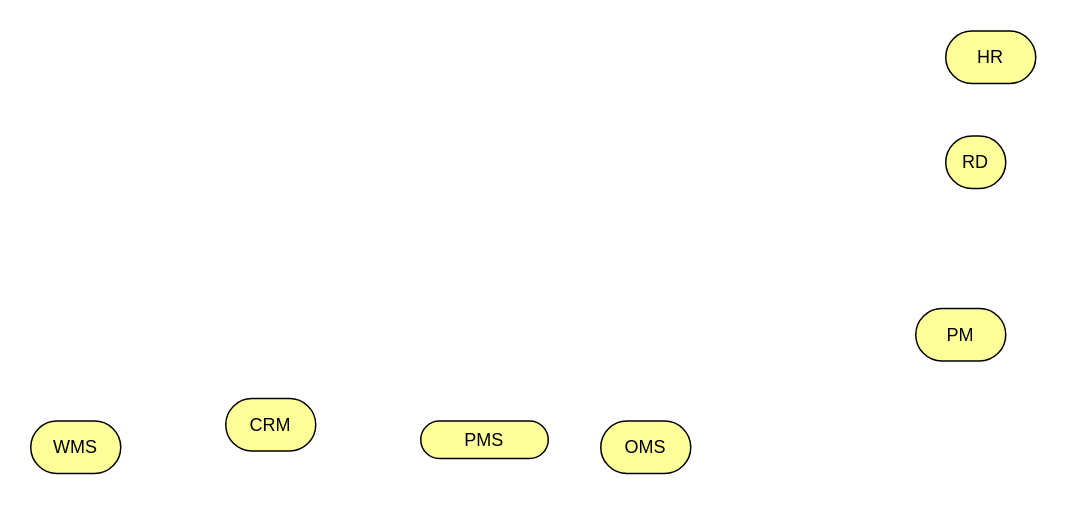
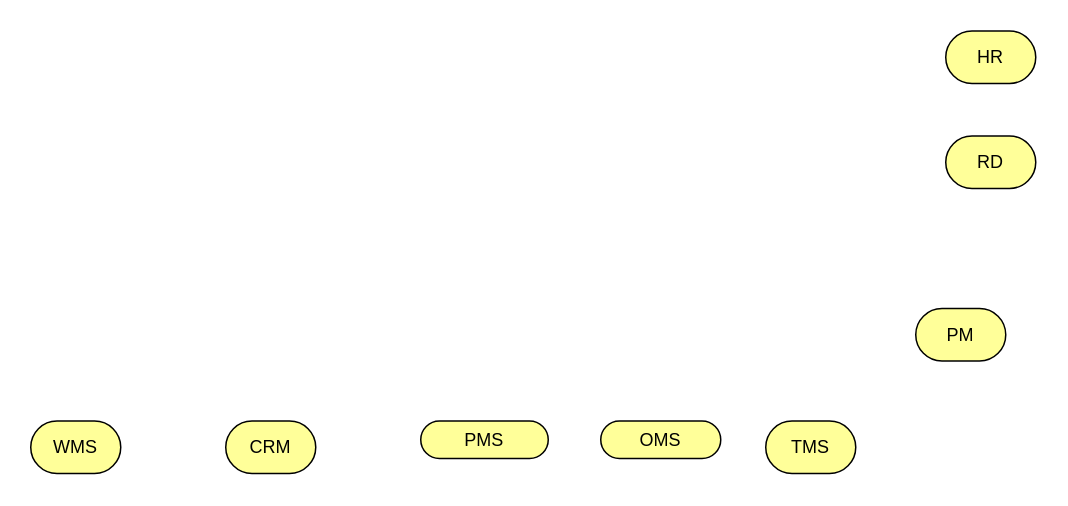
node "RD": size 60x53 -> 90x53
node "CRM": moved (271, 425) -> (271, 447)
node "OMS": size 90x53 -> 120x38
node "TMS": added
